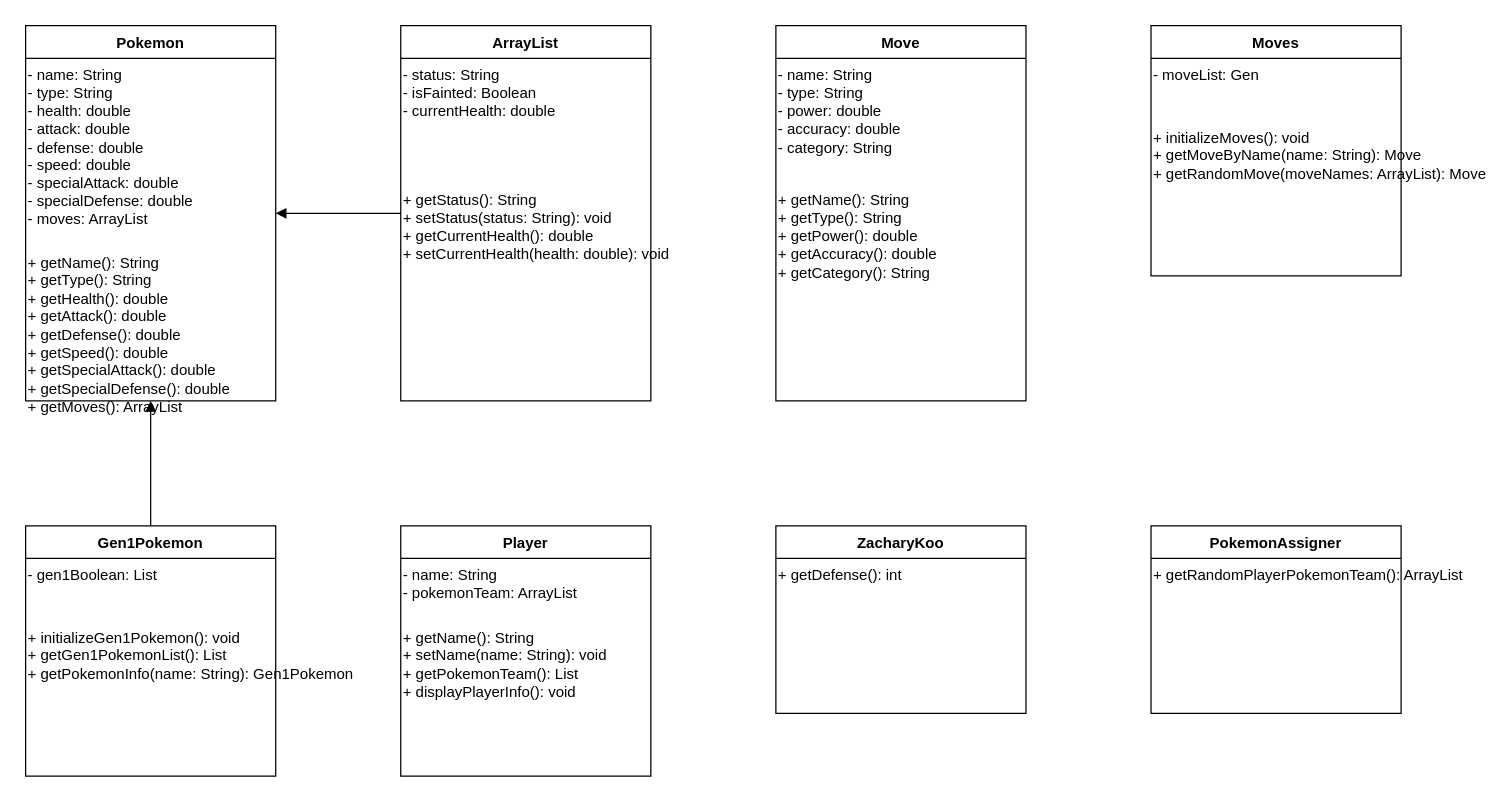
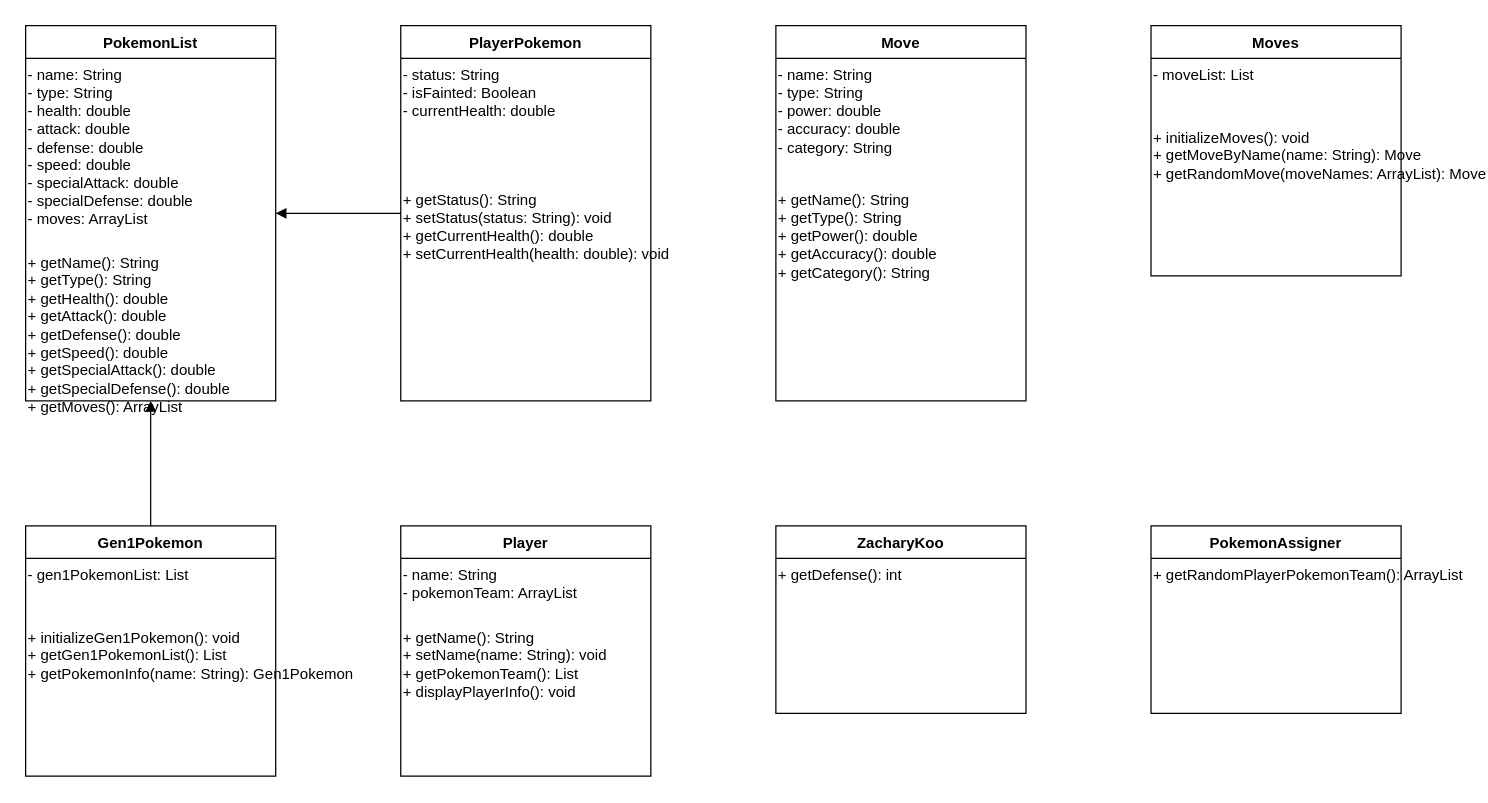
node "Pokemon": label "Pokemon" -> "PokemonList"
node "ArrayList": label "ArrayList" -> "PlayerPokemon"
node "- moveList: Gen": label "- moveList: Gen" -> "- moveList: List"
node "- gen1Boolean: List": label "- gen1Boolean: List" -> "- gen1PokemonList: List"
